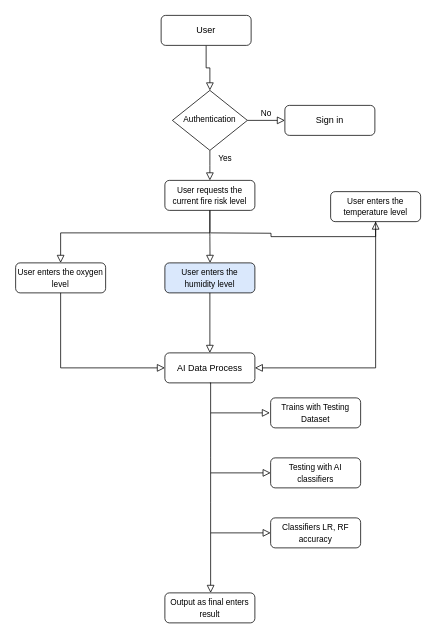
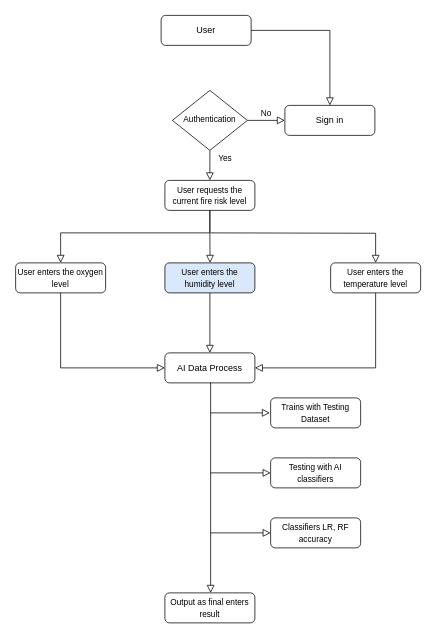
edge "User" -> "Authentication": now "User" -> "Sign in"
node "User enters the temperature level": moved (375, 207) -> (375, 278)
